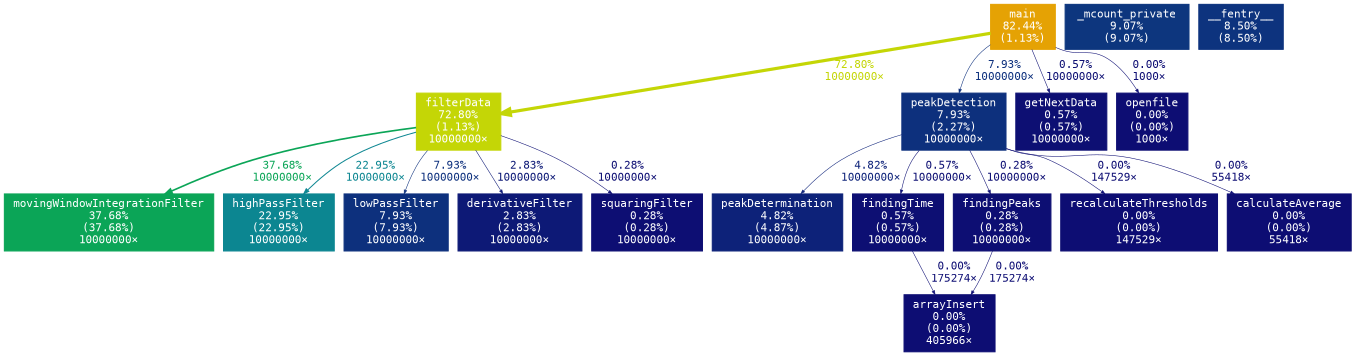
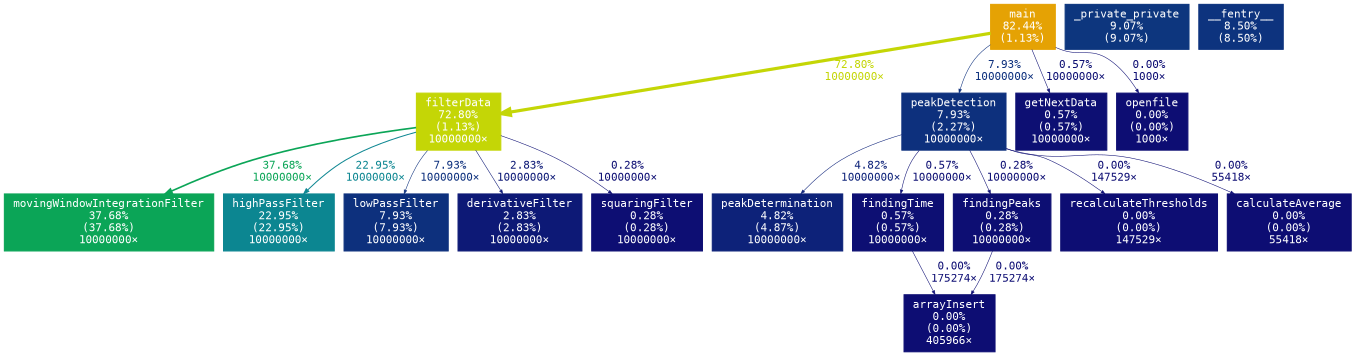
node "_mcount_private 9.07% (9.07%)": label "_mcount_private 9.07% (9.07%)" -> "_private_private 9.07% (9.07%)"
